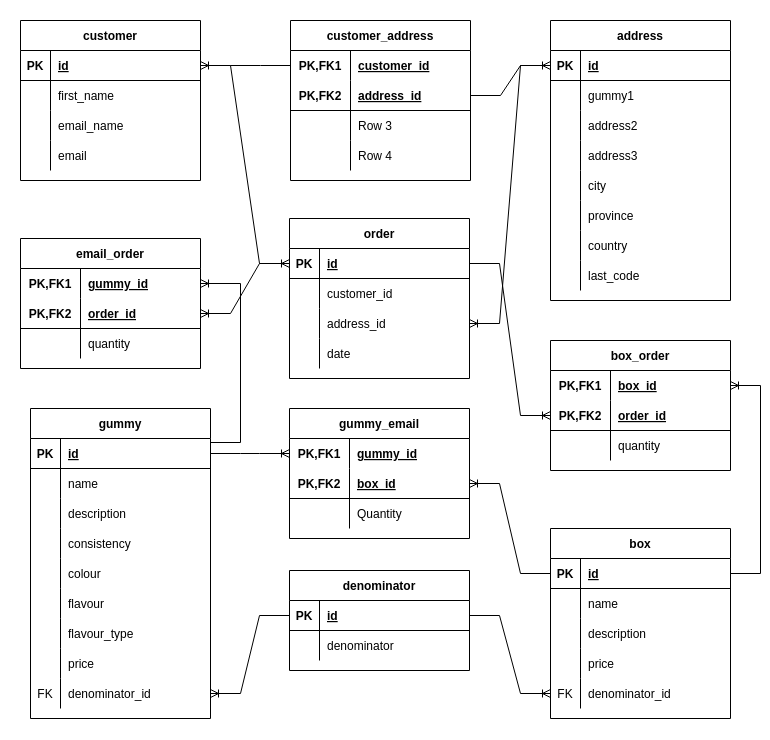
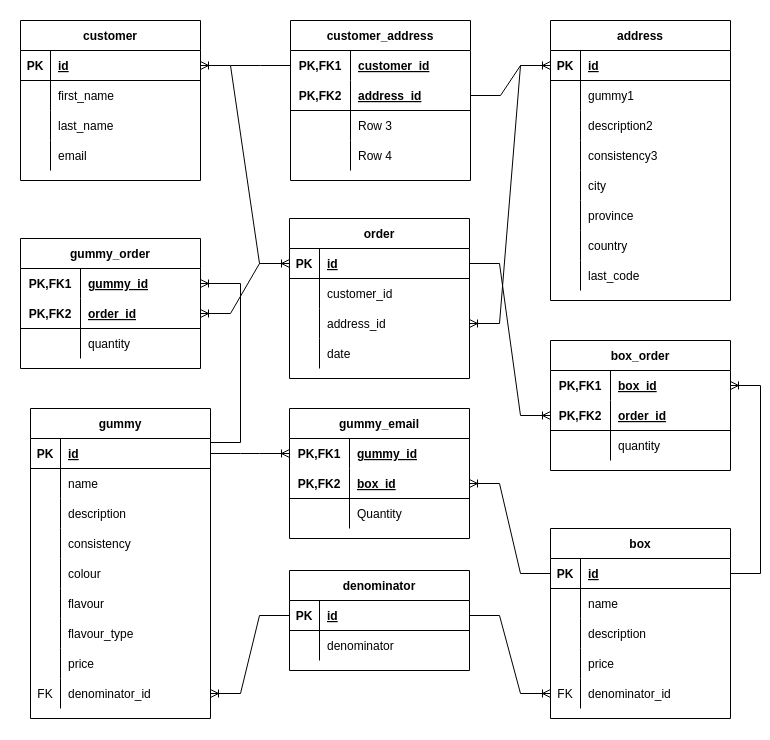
node "email_name": label "email_name" -> "last_name"
node "address2": label "address2" -> "description2"
node "address3": label "address3" -> "consistency3"
node "email_order": label "email_order" -> "gummy_order"
